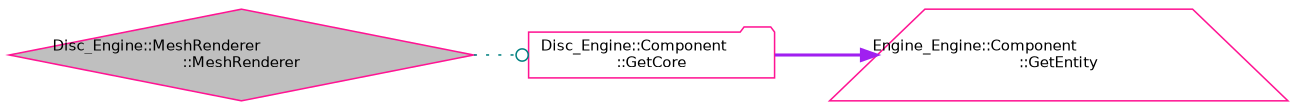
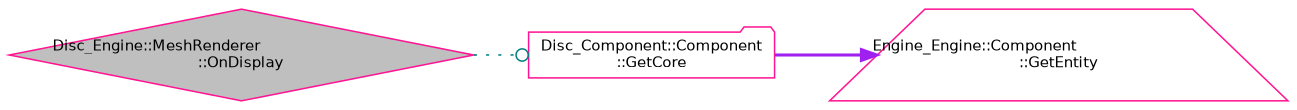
node "Disc_Engine::MeshRenderer ::MeshRenderer": label "Disc_Engine::MeshRenderer ::MeshRenderer" -> "Disc_Engine::MeshRenderer ::OnDisplay"
node "Disc_Engine::Component ::GetCore": label "Disc_Engine::Component ::GetCore" -> "Disc_Component::Component ::GetCore"
